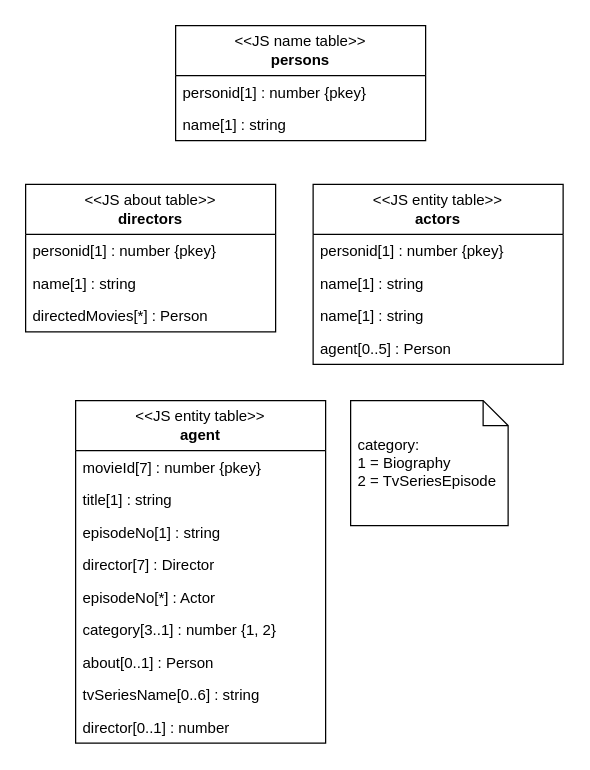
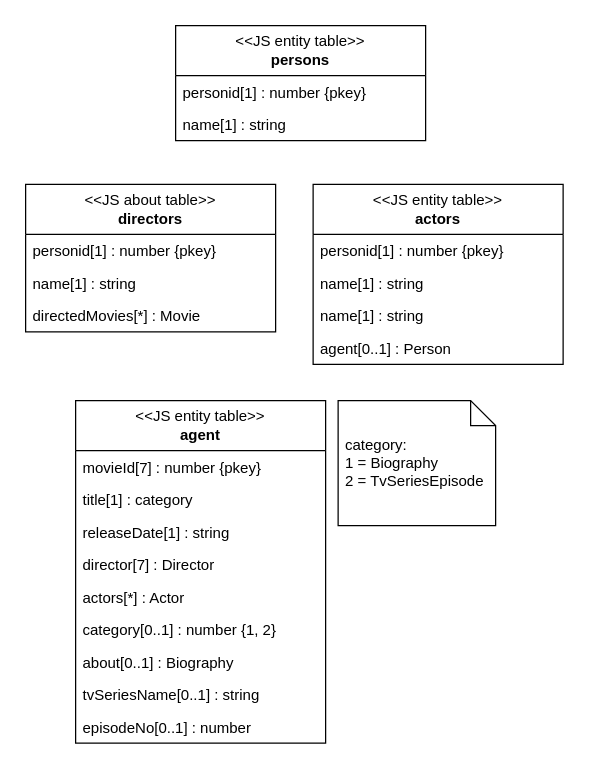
node "<<JS name table>> persons": label "<<JS name table>> persons" -> "<<JS entity table>> persons"
node "directedMovies[*] : Person": label "directedMovies[*] : Person" -> "directedMovies[*] : Movie"
node "agent[0..5] : Person": label "agent[0..5] : Person" -> "agent[0..1] : Person"
node "category: 1 = Biography 2 = TvSeriesEpisode": moved (429, 463) -> (417, 463)
node "title[1] : string": label "title[1] : string" -> "title[1] : category"
node "episodeNo[1] : string": label "episodeNo[1] : string" -> "releaseDate[1] : string"
node "episodeNo[*] : Actor": label "episodeNo[*] : Actor" -> "actors[*] : Actor"
node "category[3..1] : number {1, 2}": label "category[3..1] : number {1, 2}" -> "category[0..1] : number {1, 2}"
node "about[0..1] : Person": label "about[0..1] : Person" -> "about[0..1] : Biography"
node "tvSeriesName[0..6] : string": label "tvSeriesName[0..6] : string" -> "tvSeriesName[0..1] : string"
node "director[0..1] : number": label "director[0..1] : number" -> "episodeNo[0..1] : number"
